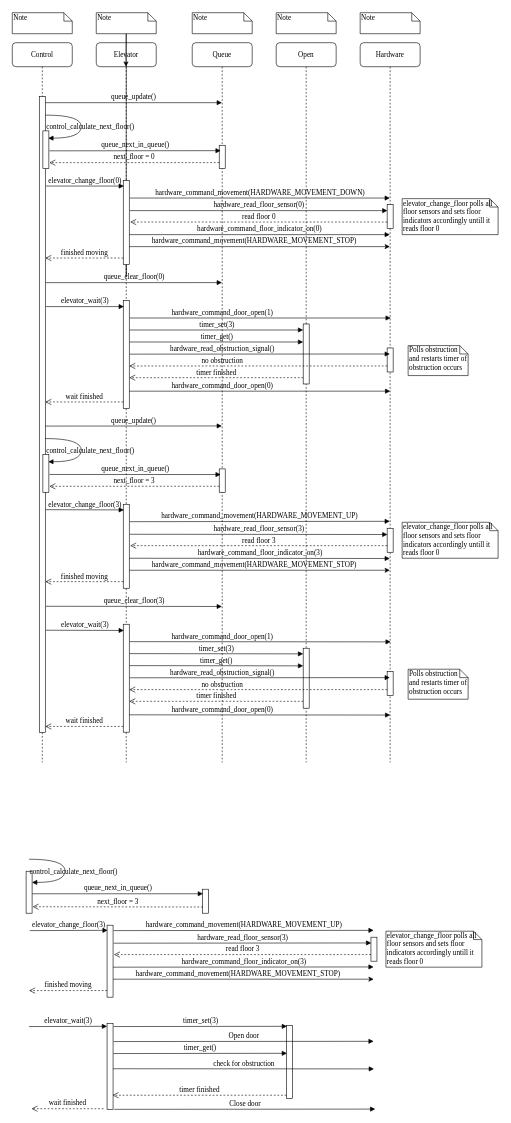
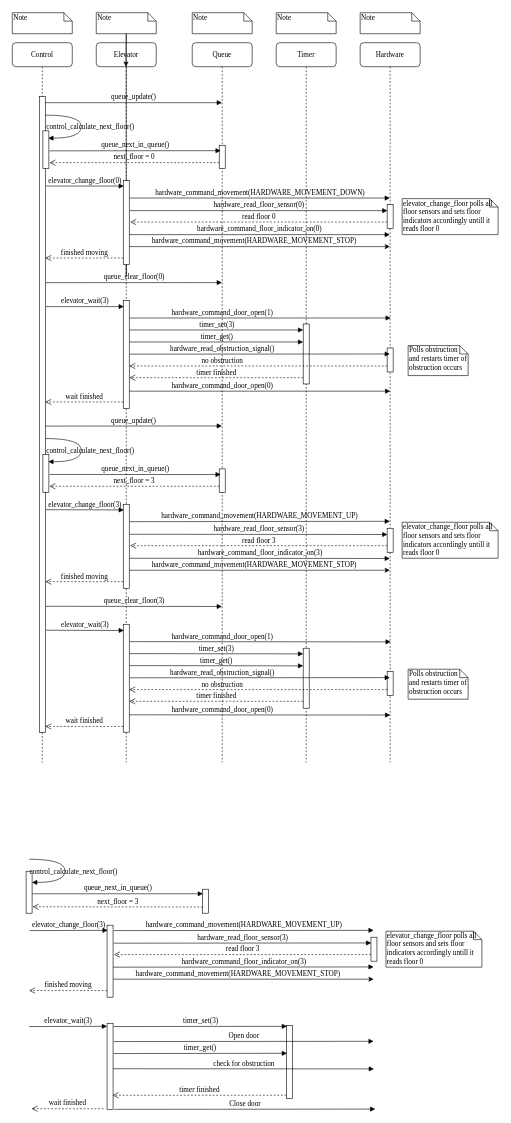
node "Open": label "Open" -> "Timer"
